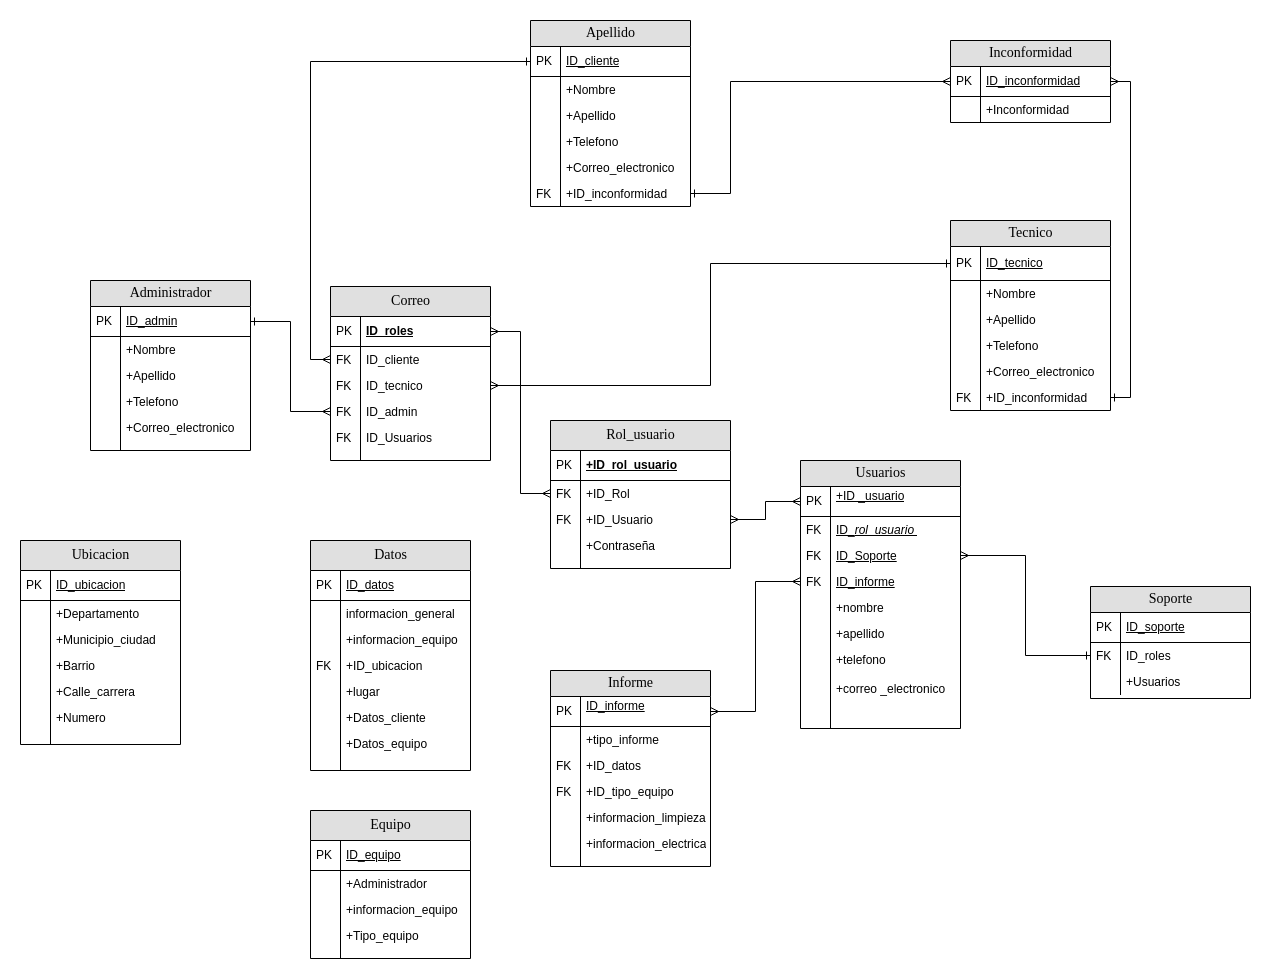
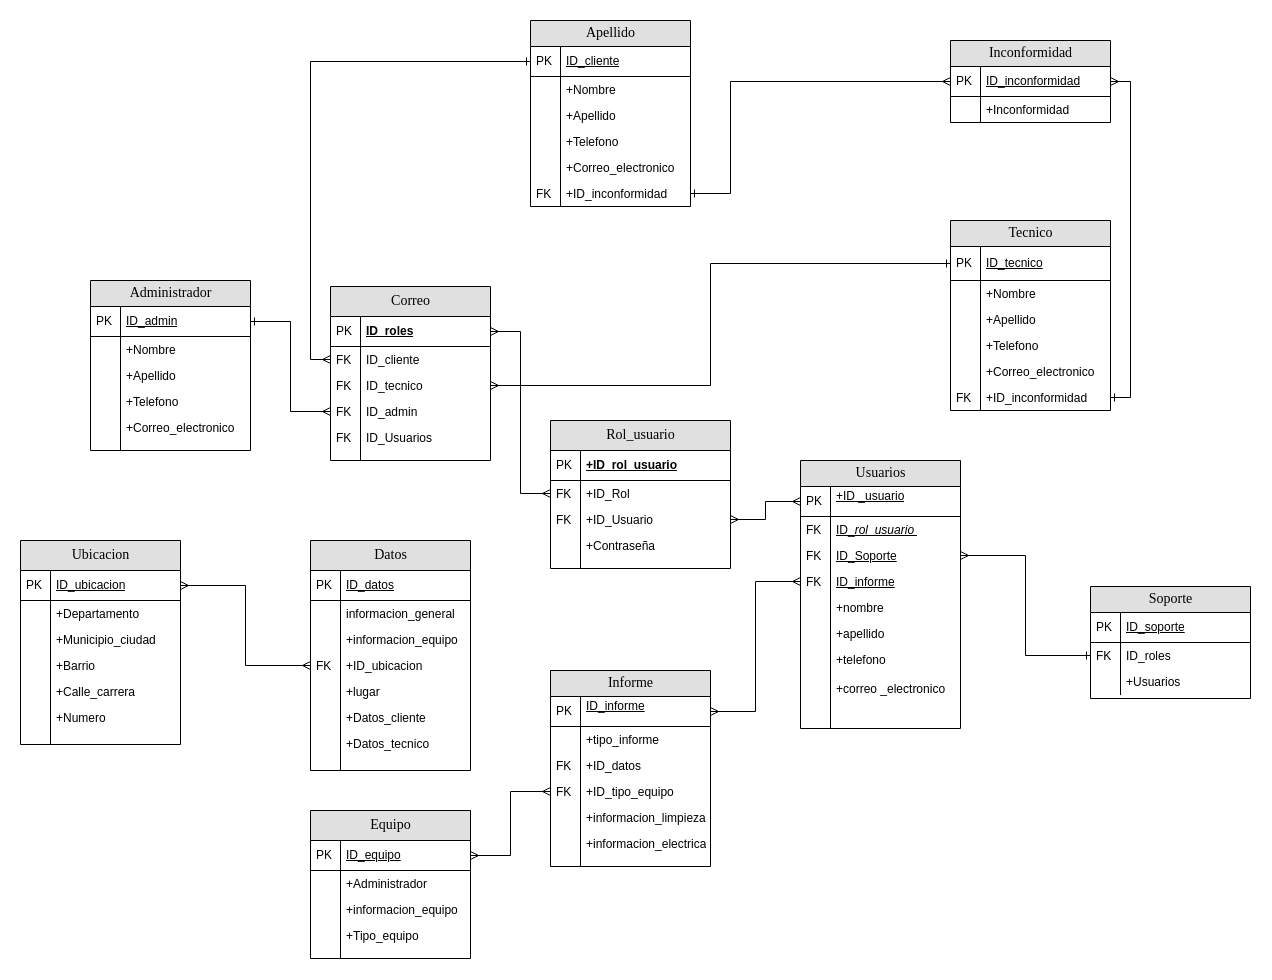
edge "ID_ubicacion" -- "+ID_ubicacion": added
node "+Datos_equipo": label "+Datos_equipo" -> "+Datos_tecnico"
edge "+ID_tipo_equipo" -- "ID_equipo": added
